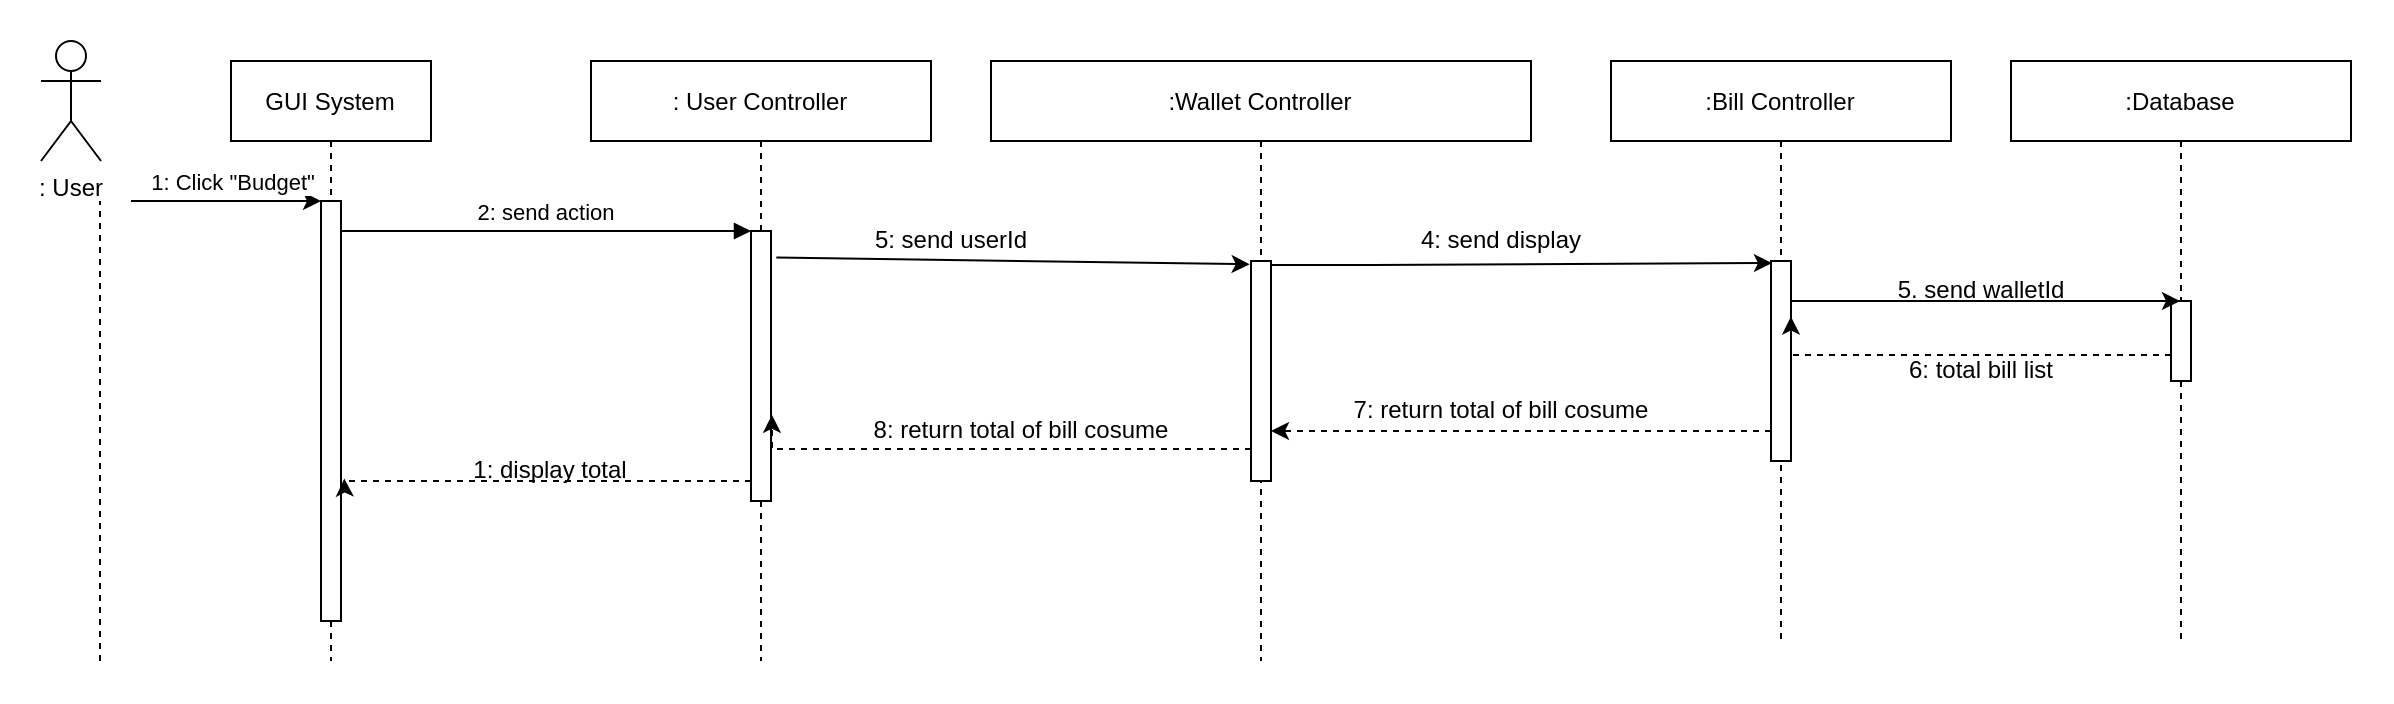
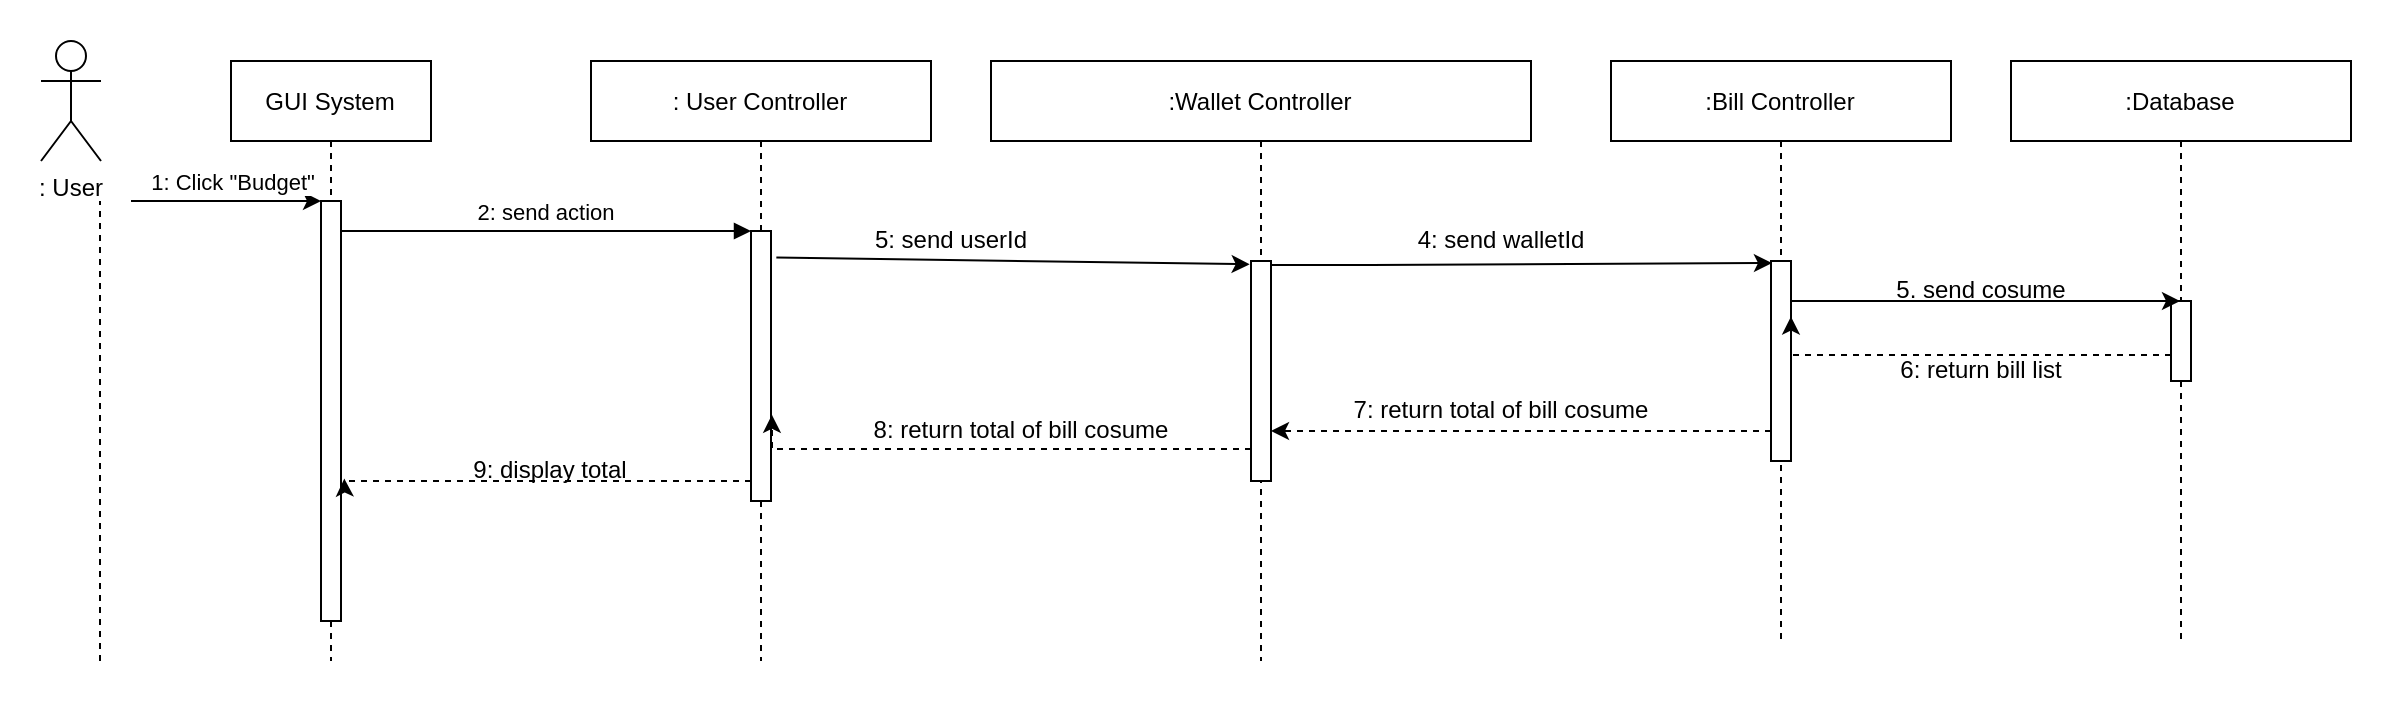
node "4: send display": label "4: send display" -> "4: send walletId"
node "5. send walletId": label "5. send walletId" -> "5. send cosume"
node "6: total bill list": label "6: total bill list" -> "6: return bill list"
node "1: display total": label "1: display total" -> "9: display total"
